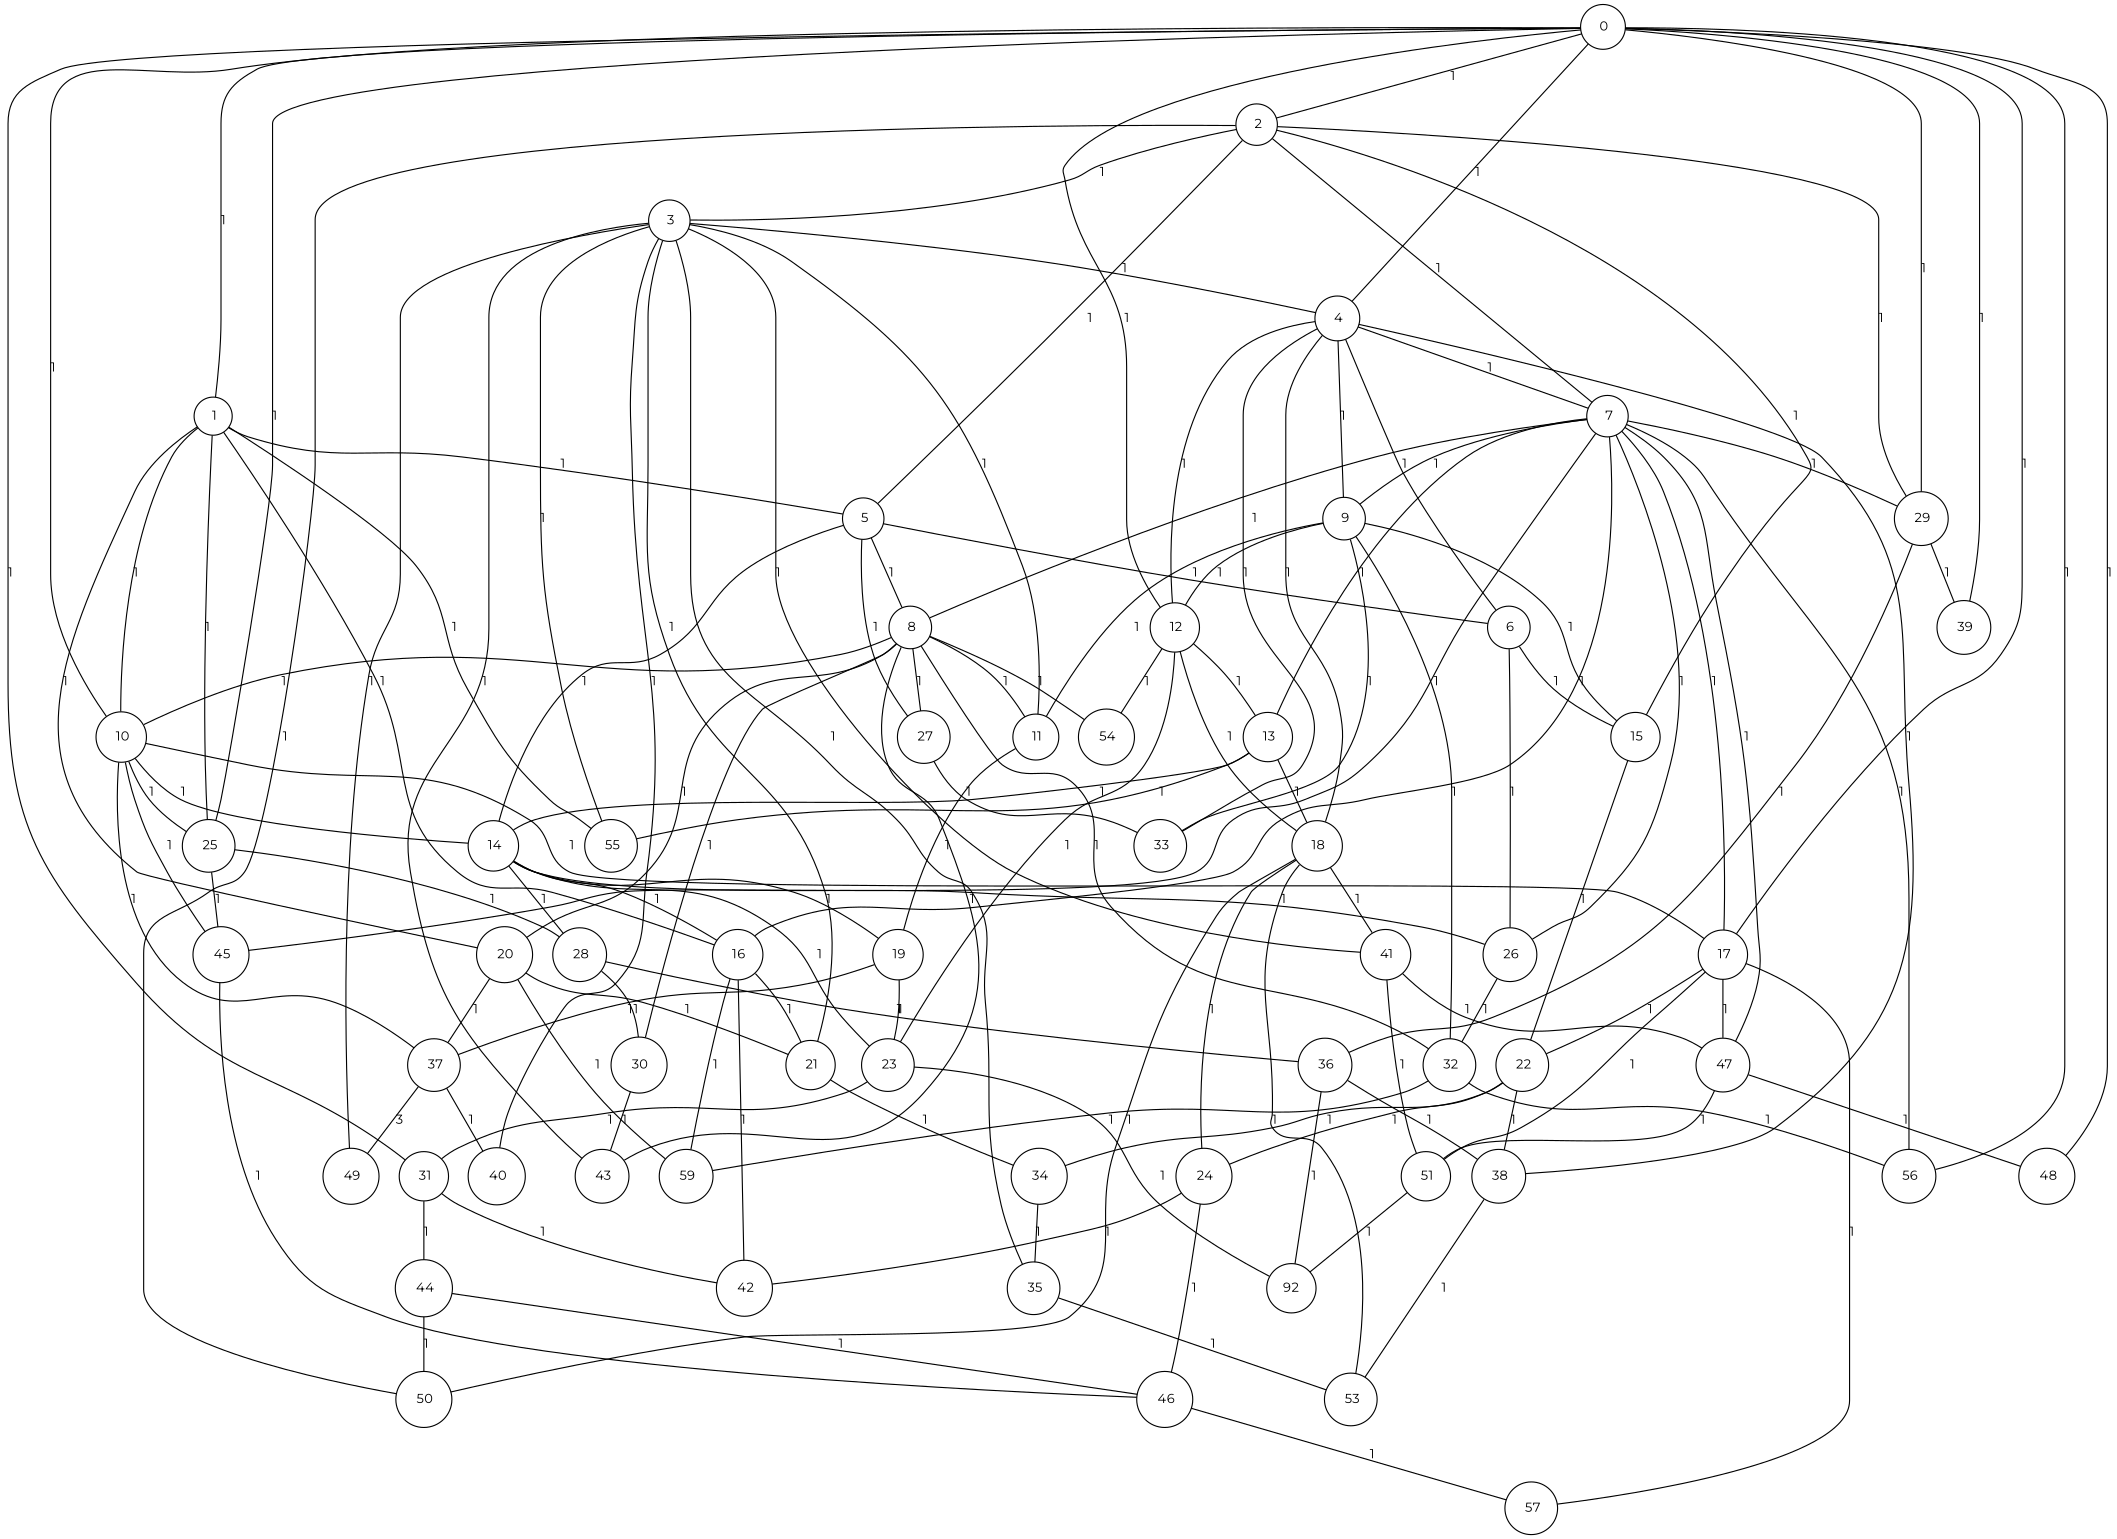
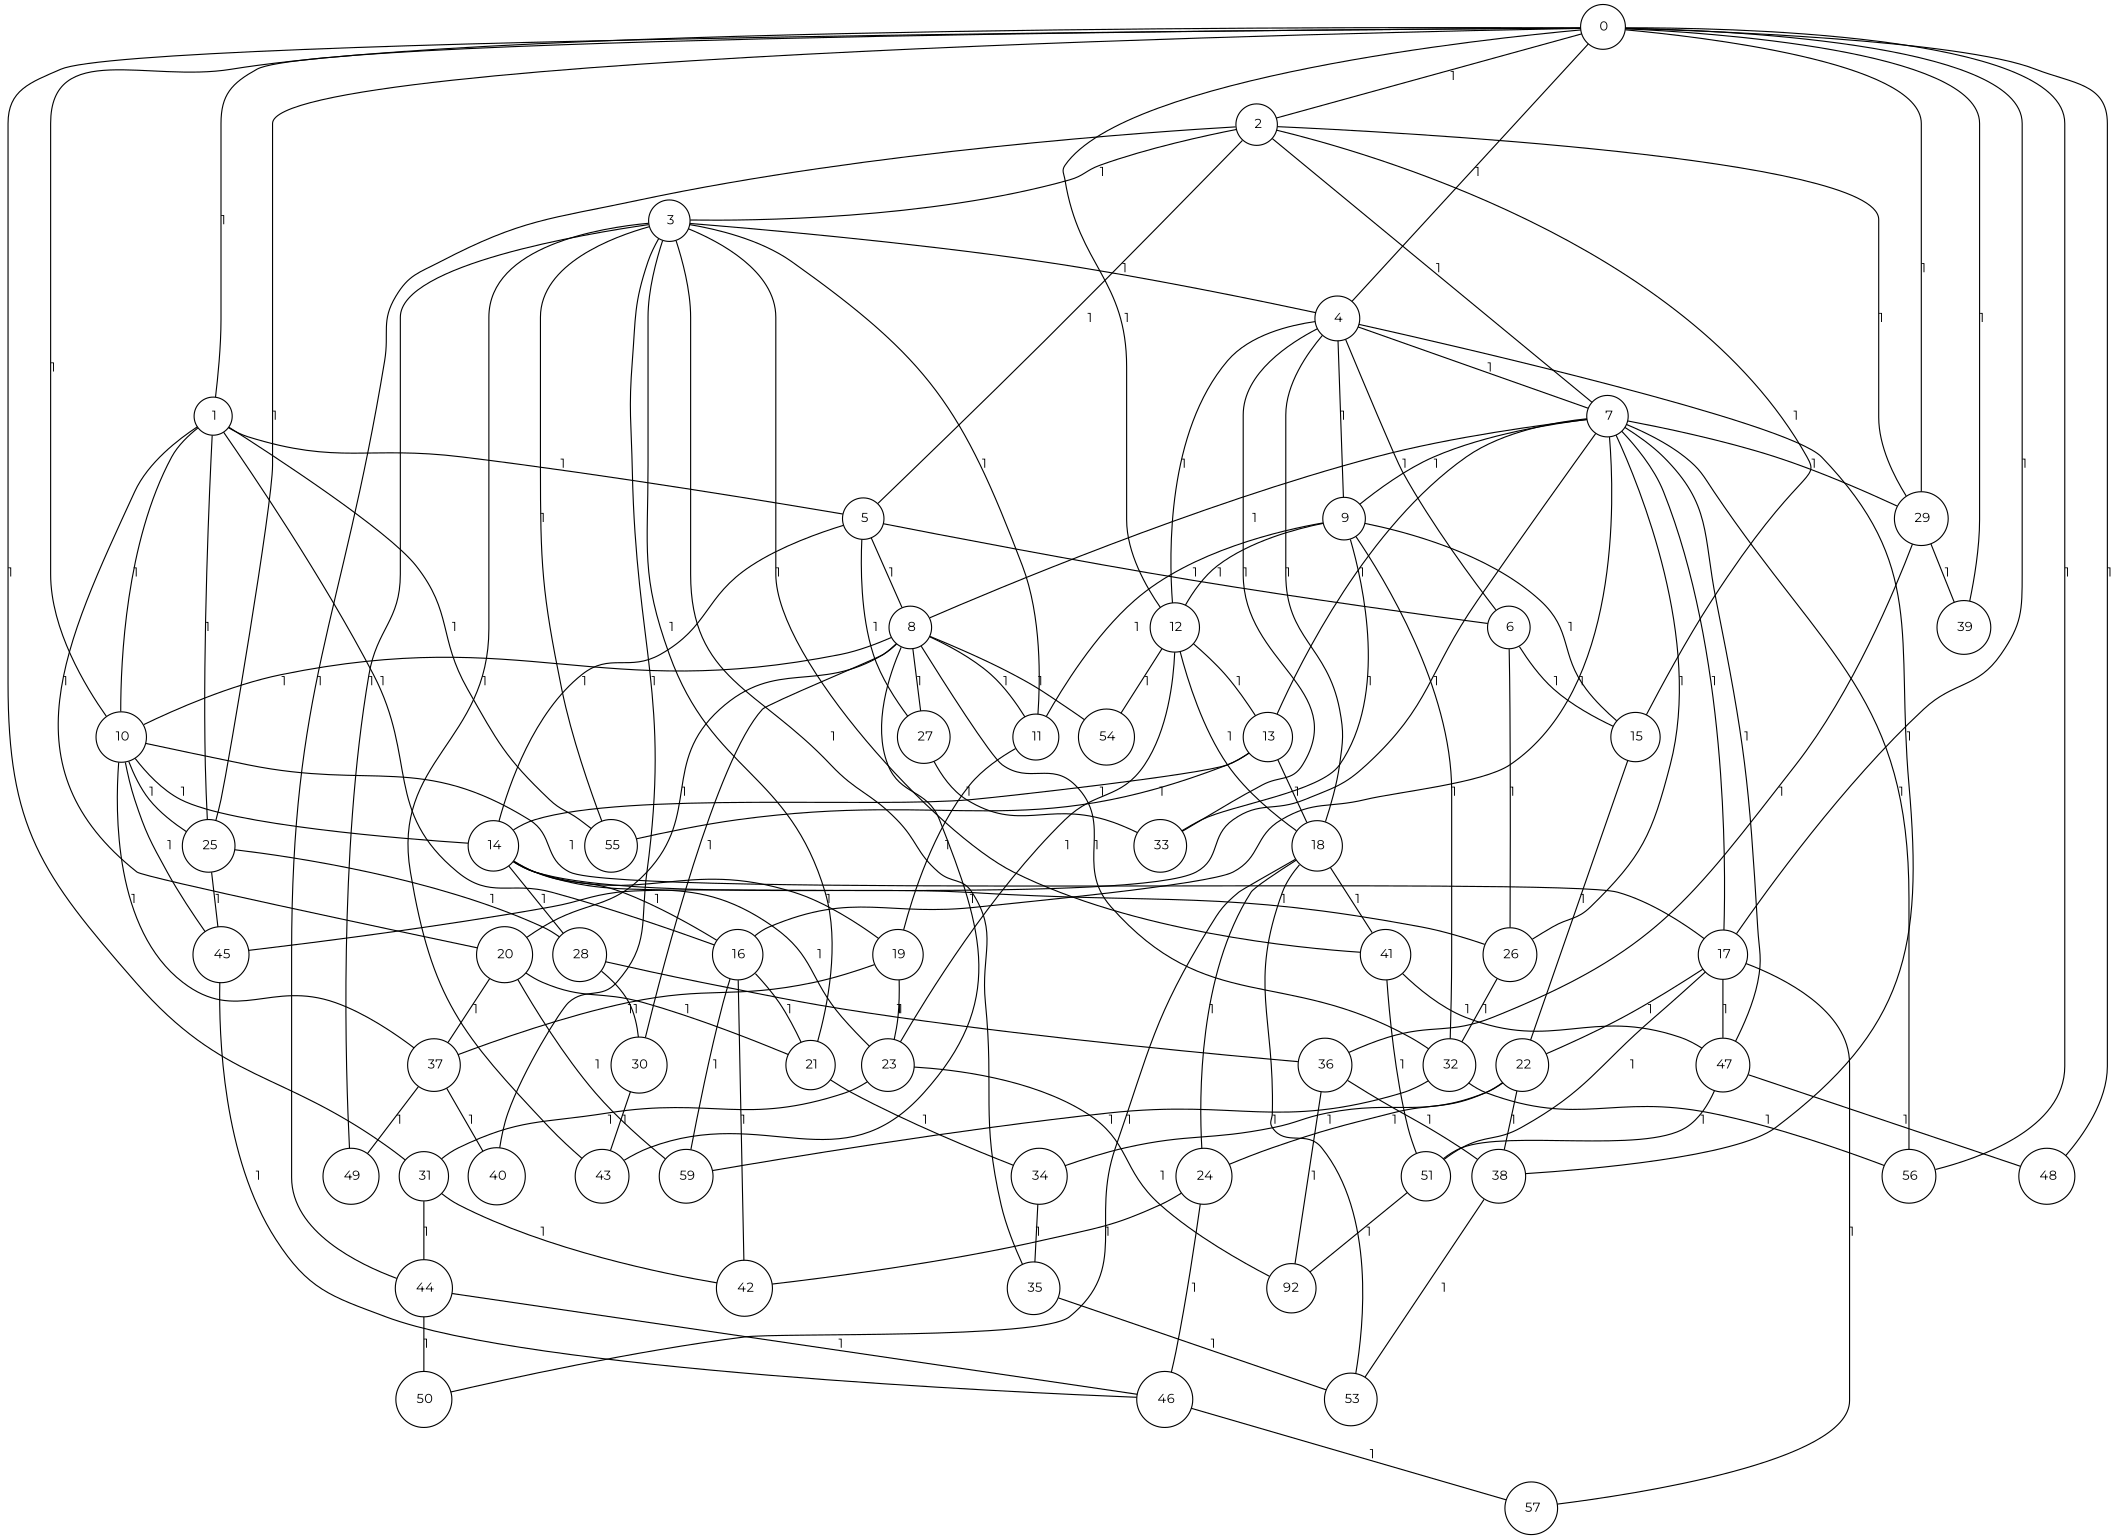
edge "2" -- "50": now "2" -- "44"
edge "37" -- "49": label "3" -> "1"
